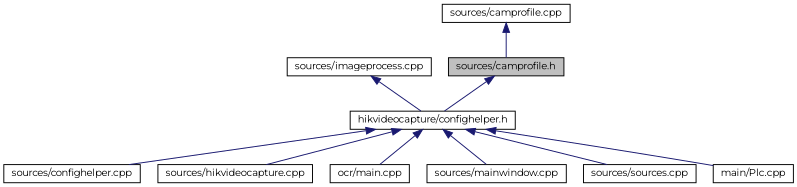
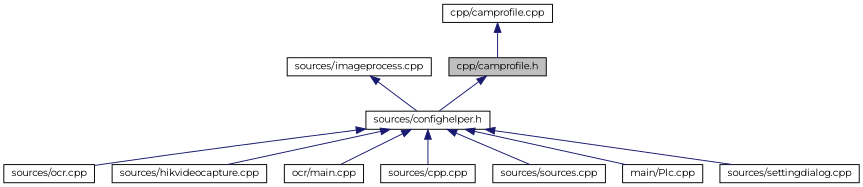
node "sources/camprofile.cpp": label "sources/camprofile.cpp" -> "cpp/camprofile.cpp"
node "sources/camprofile.h": label "sources/camprofile.h" -> "cpp/camprofile.h"
node "hikvideocapture/confighelper.h": label "hikvideocapture/confighelper.h" -> "sources/confighelper.h"
node "sources/confighelper.cpp": label "sources/confighelper.cpp" -> "sources/ocr.cpp"
node "sources/mainwindow.cpp": label "sources/mainwindow.cpp" -> "sources/cpp.cpp"
node "sources/settingdialog.cpp": added
